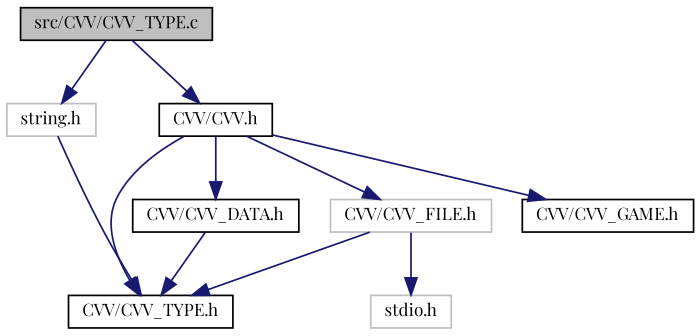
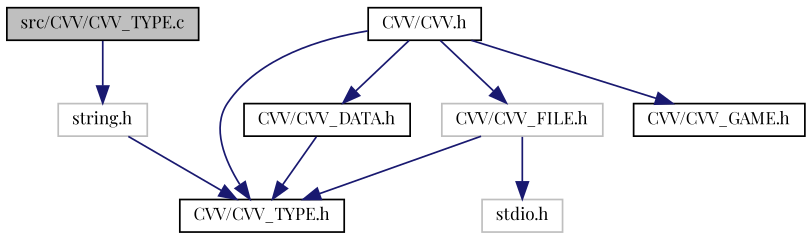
edge "src/CVV/CVV_TYPE.c" -> "CVV/CVV.h": removed
